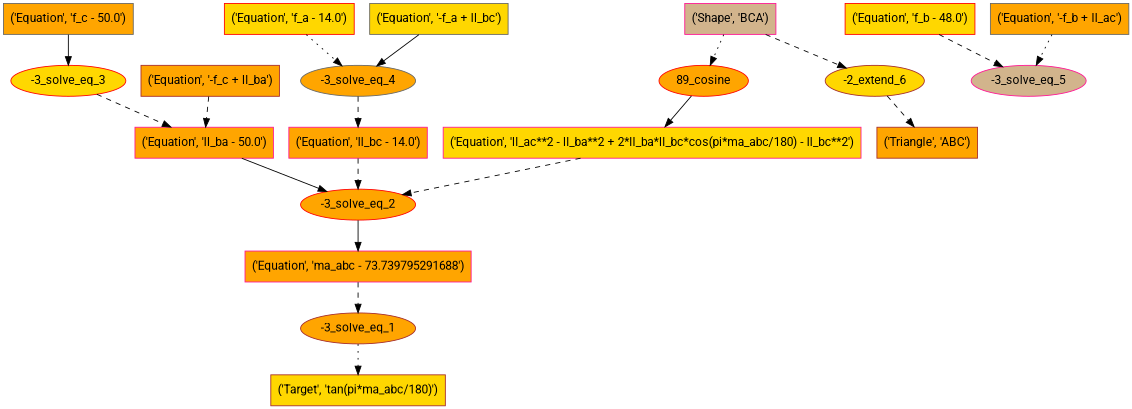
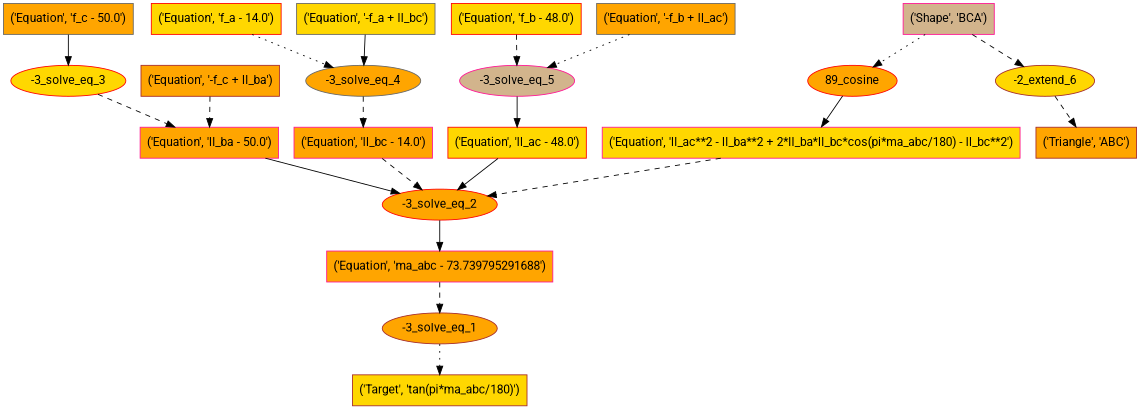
node "('Equation', 'll_ac - 48.0')": added
